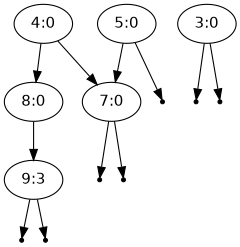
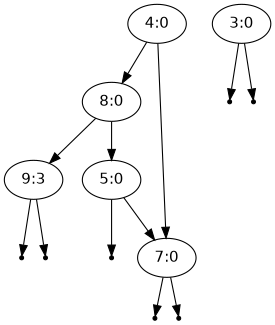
edge "8:0" -> "5:0": added
